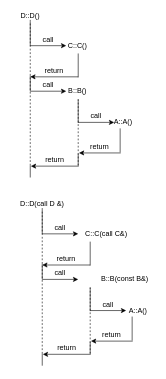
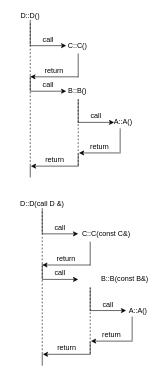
node "C::C(call C&)": label "C::C(call C&)" -> "C::C(const C&)"
